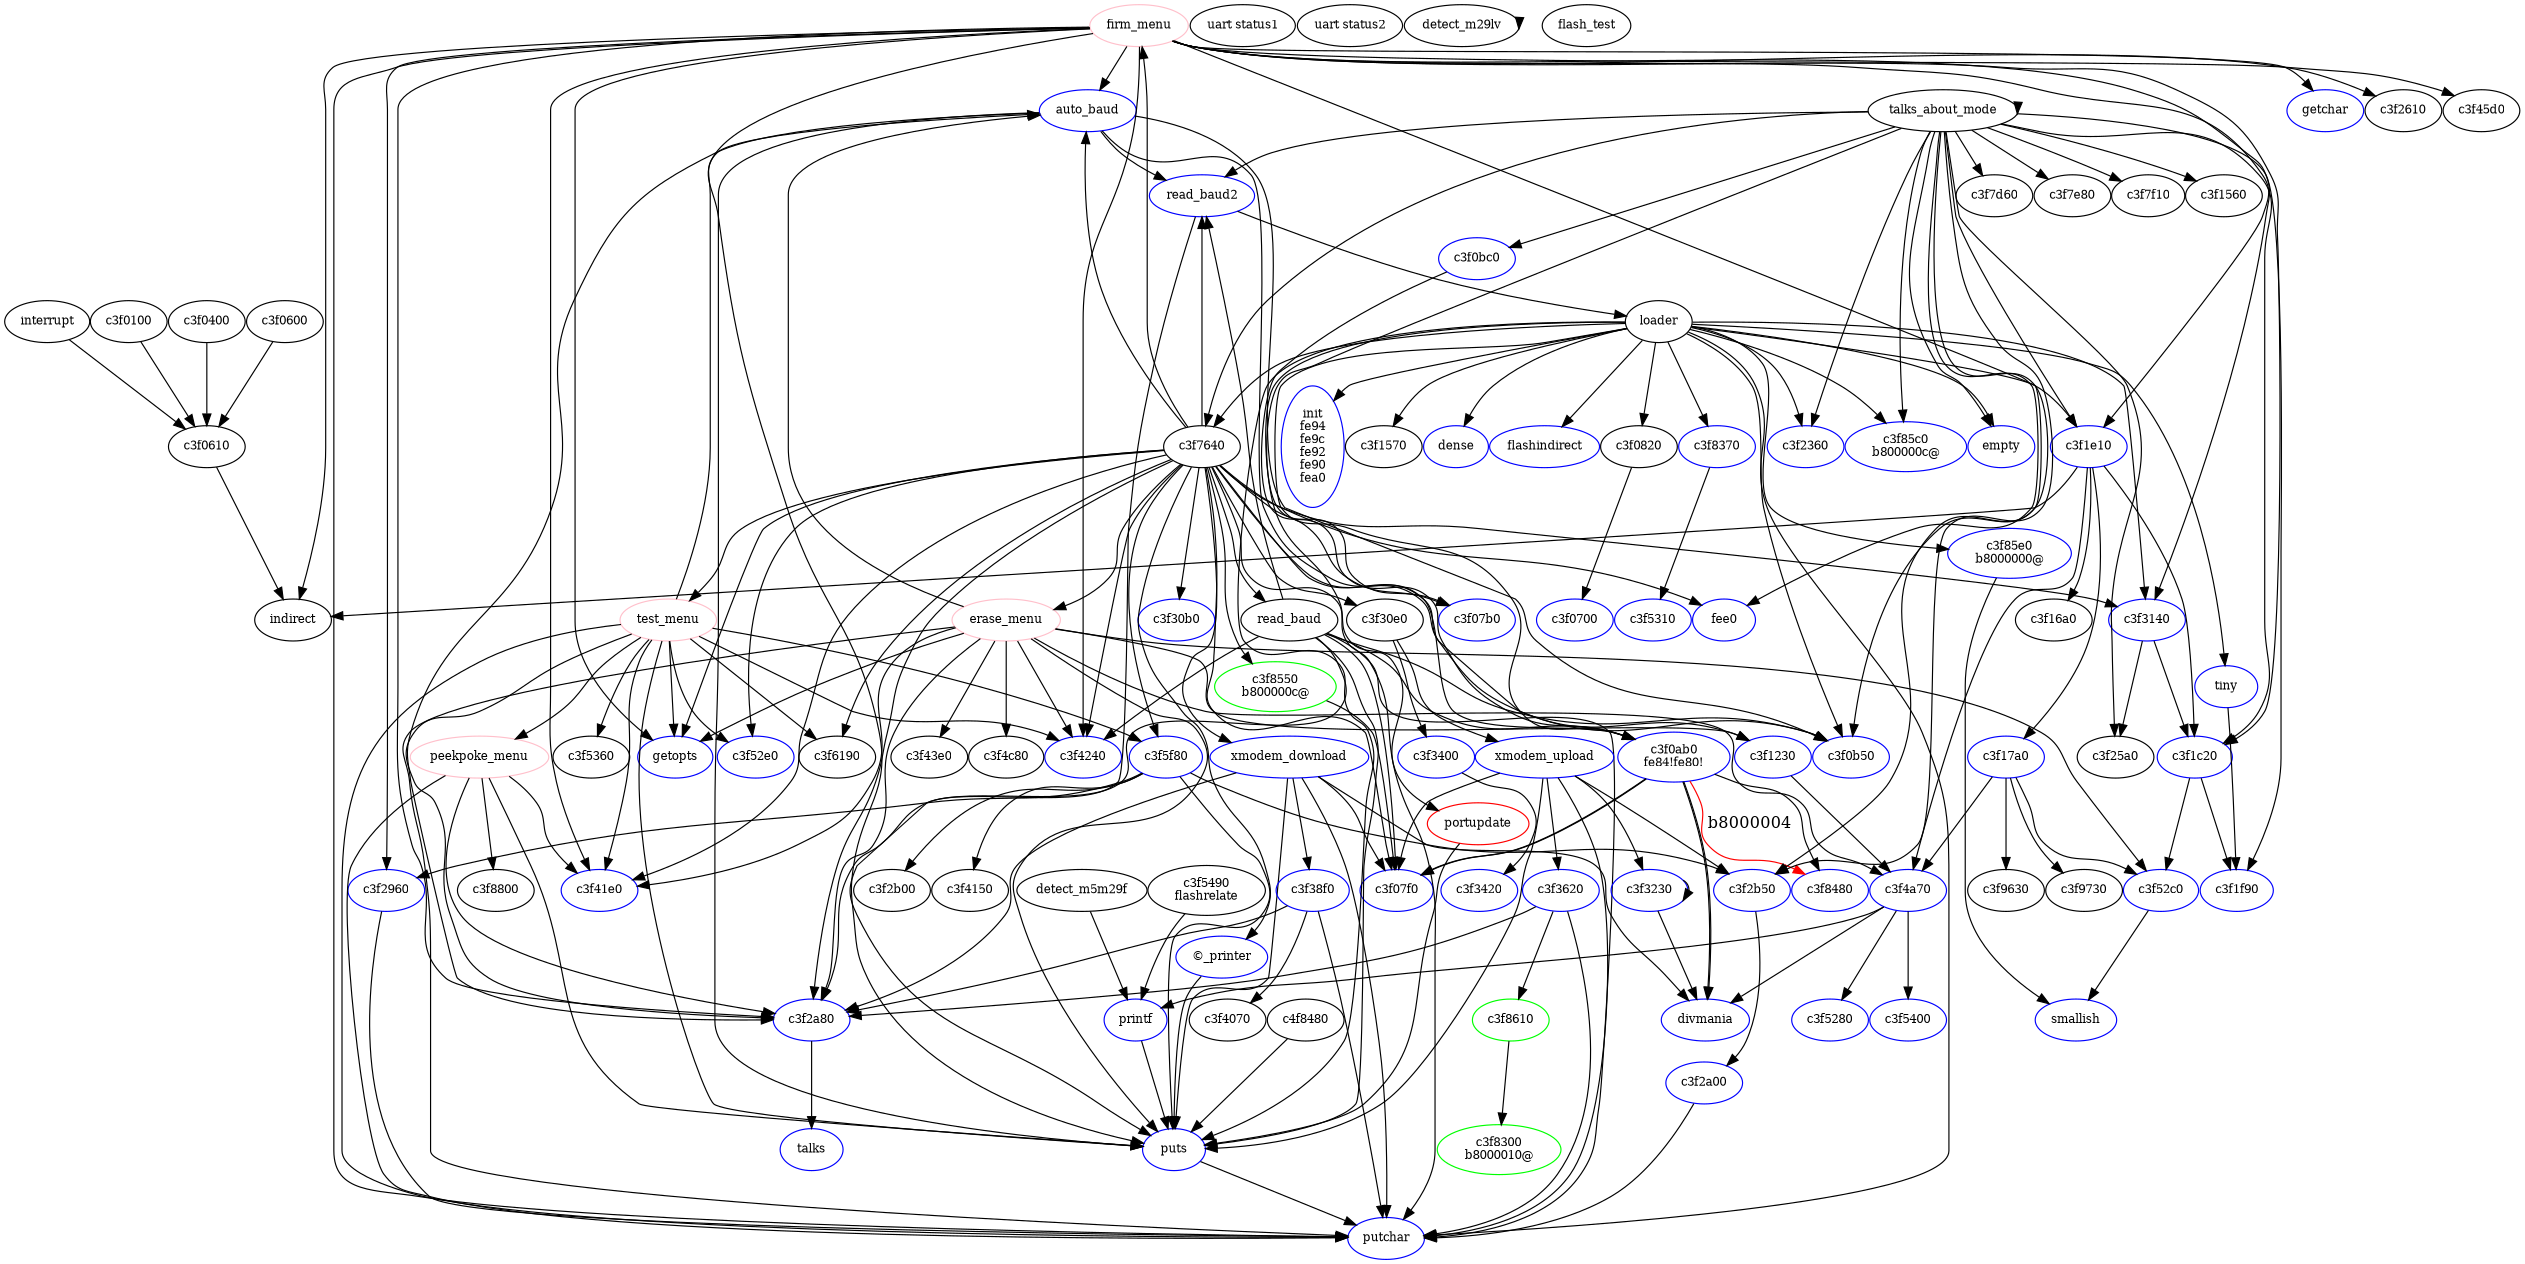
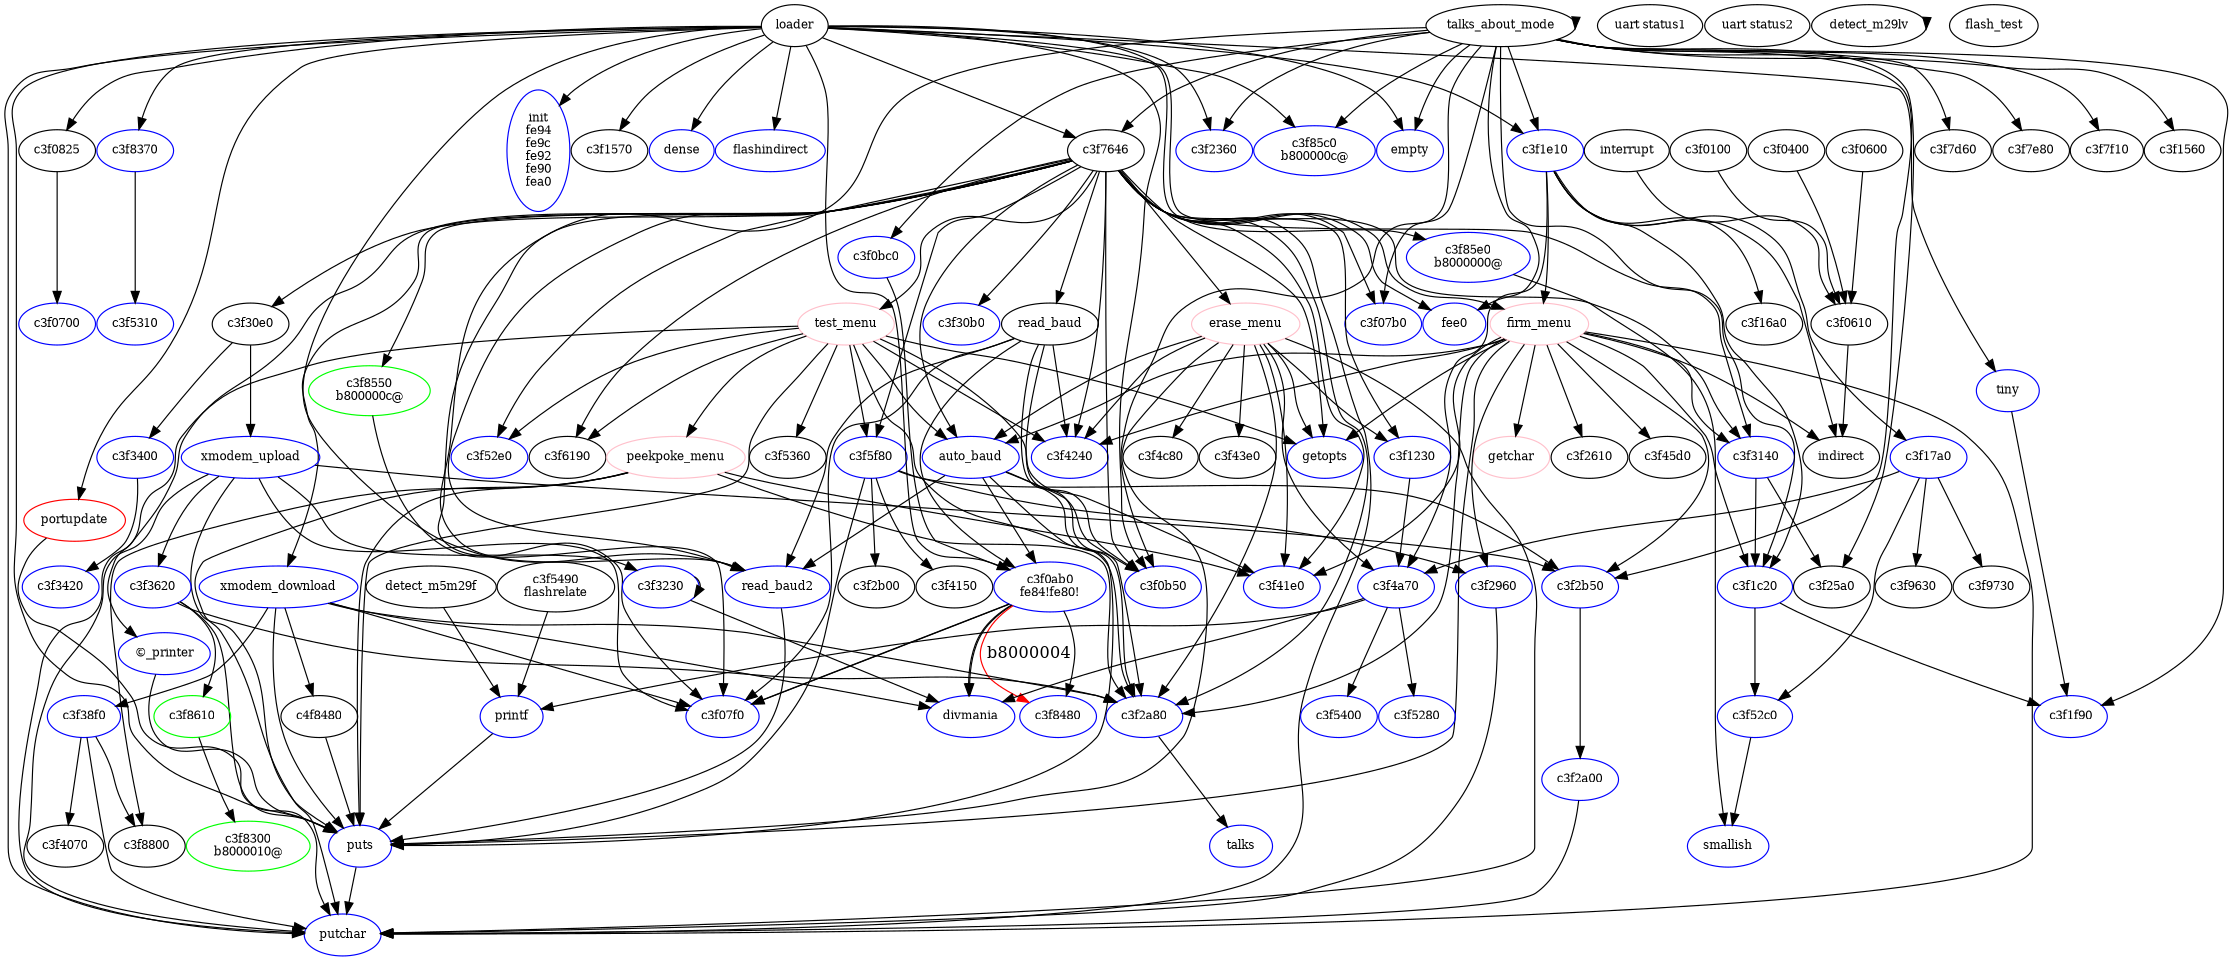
edge "firm_menu" -> "c3f1e10": reversed
node "getchar": color blue -> pink
edge "read_baud2" -> "loader": reversed
node "c3f7640": label "c3f7640" -> "c3f7646"
node "c3f0820": label "c3f0820" -> "c3f0825"
edge "erase_menu" -> "c3f52c0": removed
edge "read_baud" -> "putchar": removed
edge "c3f38f0" -> "c3f2a80": now "c3f38f0" -> "c3f8800"
edge "xmodem_download" -> "putchar": now "xmodem_download" -> "c4f8480"
edge "read_baud" -> "puts": removed
